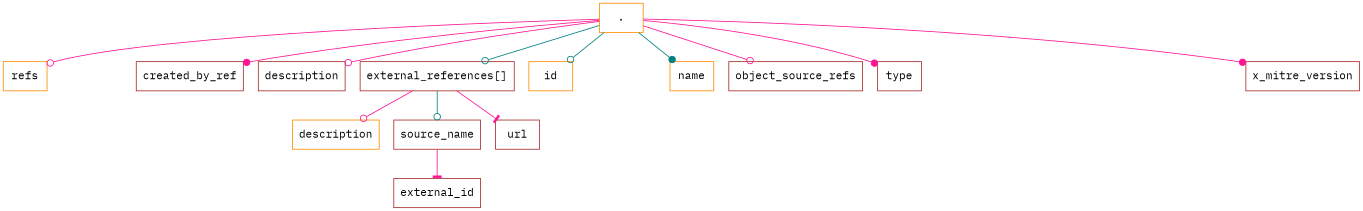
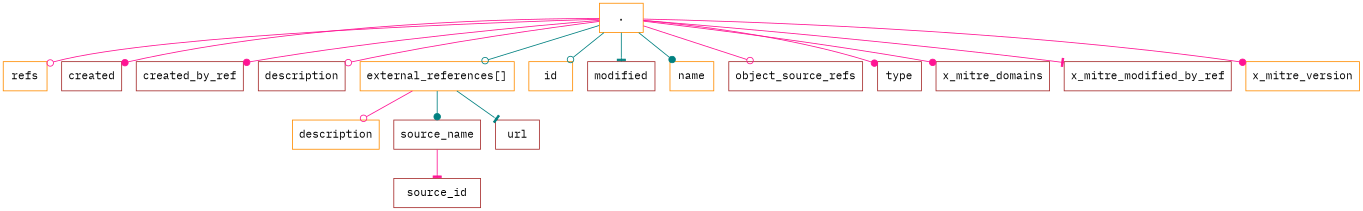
node "created": added
node "external_references[]": color brown -> darkorange
node "modified": added
node "x_mitre_domains": added
node "x_mitre_modified_by_ref": added
node "x_mitre_version": color brown -> darkorange
edge "external_references[]" -> "source_name": arrowhead odot -> dot
edge "external_references[]" -> "url": color deeppink -> teal
node "external_id": label "external_id" -> "source_id"
